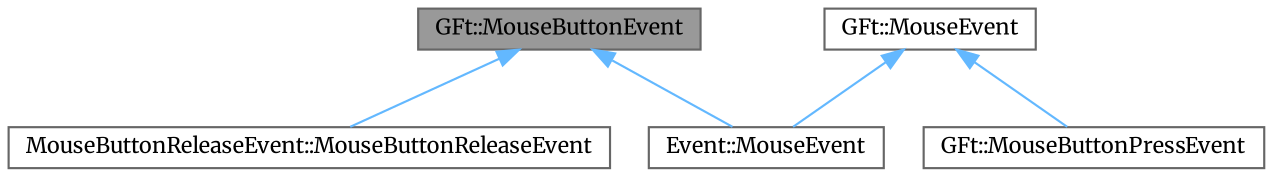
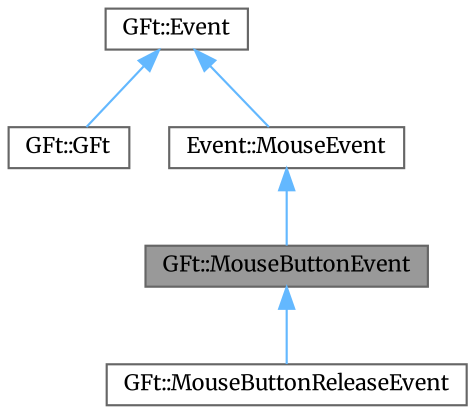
node "GFt::MouseEvent": label "GFt::MouseEvent" -> "GFt::Event"
edge "Event::MouseEvent" -> "GFt::MouseButtonEvent": reversed
node "MouseButtonReleaseEvent::MouseButtonReleaseEvent": label "MouseButtonReleaseEvent::MouseButtonReleaseEvent" -> "GFt::MouseButtonReleaseEvent"
node "GFt::MouseButtonPressEvent": label "GFt::MouseButtonPressEvent" -> "GFt::GFt"
